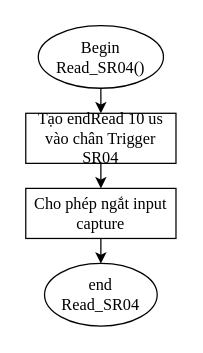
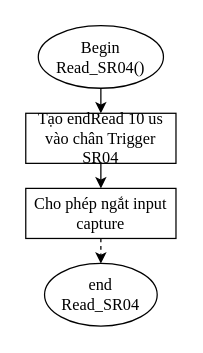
edge "Cho phép ngắt input capture" -> "endRead_SR04": style solid -> dashed
